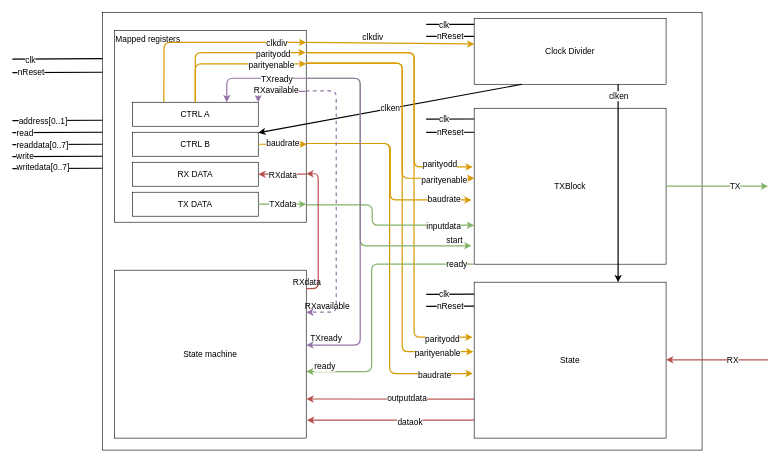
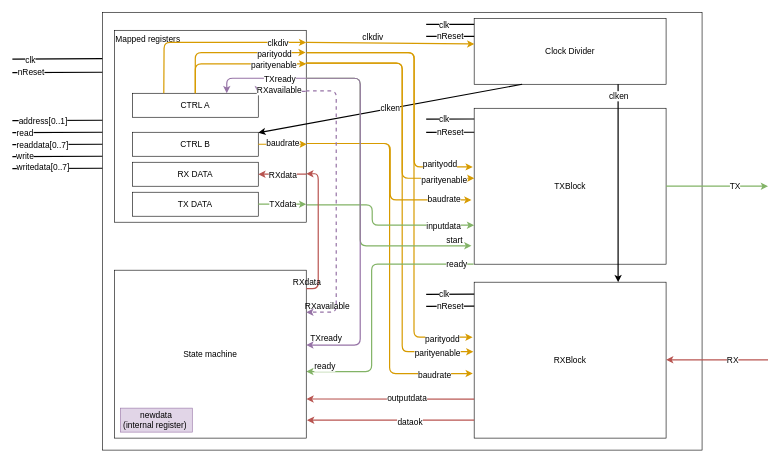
node "CTRL A": moved (195, 114) -> (195, 105)
node "State": label "State" -> "RXBlock"
node "newdata (internal register)": added
